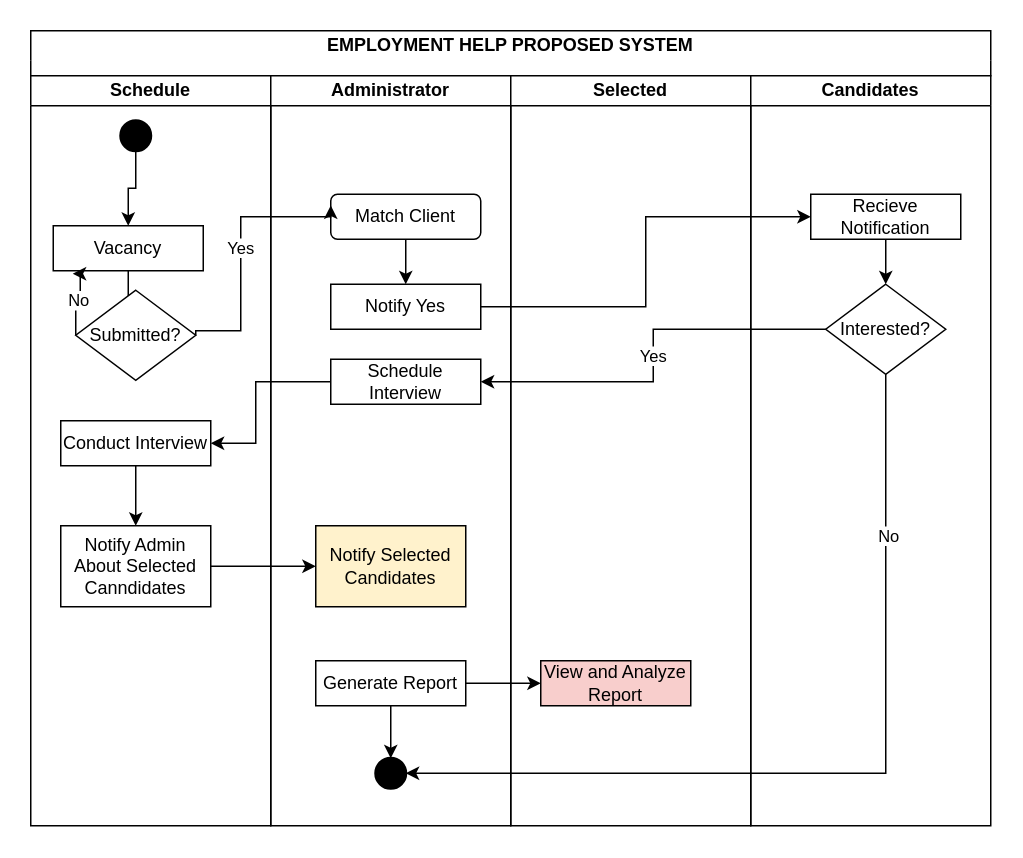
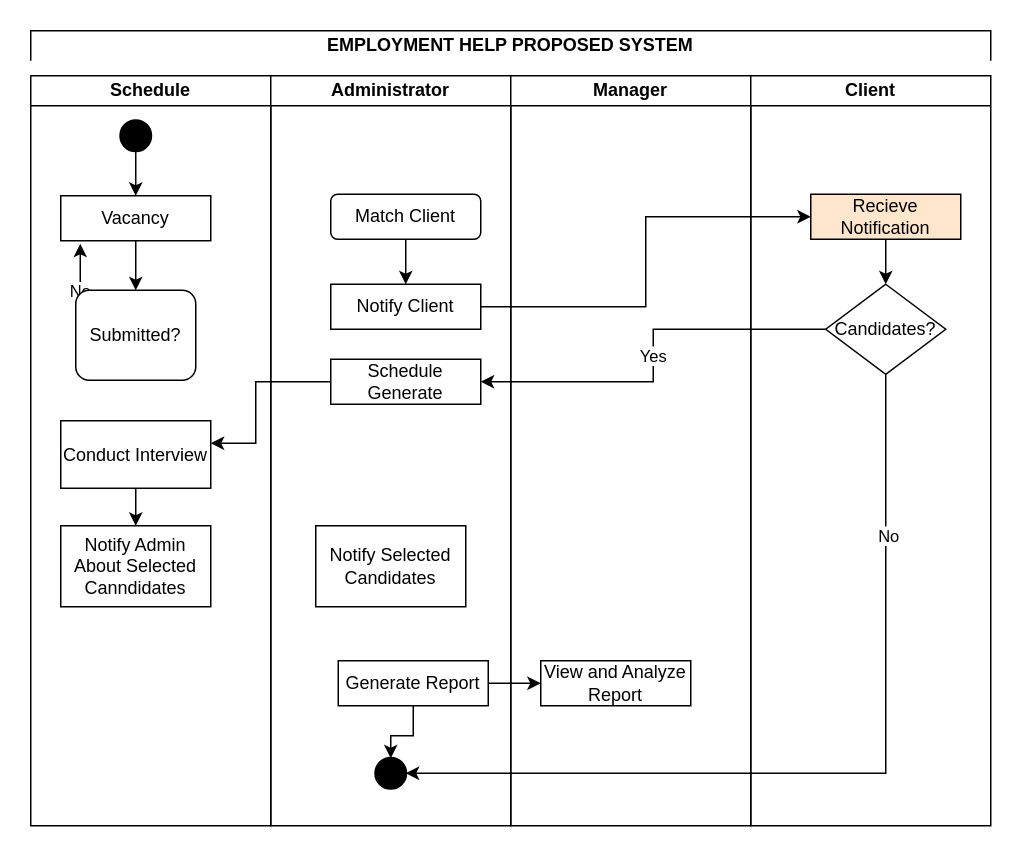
node "EMPLOYMENT HELP PROPOSED SYSTEM": size 960x45 -> 960x30
node "Selected": label "Selected" -> "Manager"
node "Candidates": label "Candidates" -> "Client"
node "Recieve Notification": fillcolor #ffffff -> #ffe6cc
node "Vacancy": moved (128, 248) -> (136, 218)
edge "Submitted?" -> "Match Client": removed, label "Yes"
node "Notify Yes": label "Notify Yes" -> "Notify Client"
node "Interested?": label "Interested?" -> "Candidates?"
node "Submitted?": shape diamond -> rounded rectangle
node "Schedule Interview": label "Schedule Interview" -> "Schedule Generate"
node "Conduct Interview": size 150x45 -> 150x68
edge "Notify Admin About Selected Canndidates" -> "Notify Selected Candidates": removed
node "Notify Selected Candidates": fillcolor #fff2cc -> #ffffff
node "Generate Report": moved (391, 683) -> (413, 683)
node "View and Analyze Report": fillcolor #f8cecc -> #ffffff
